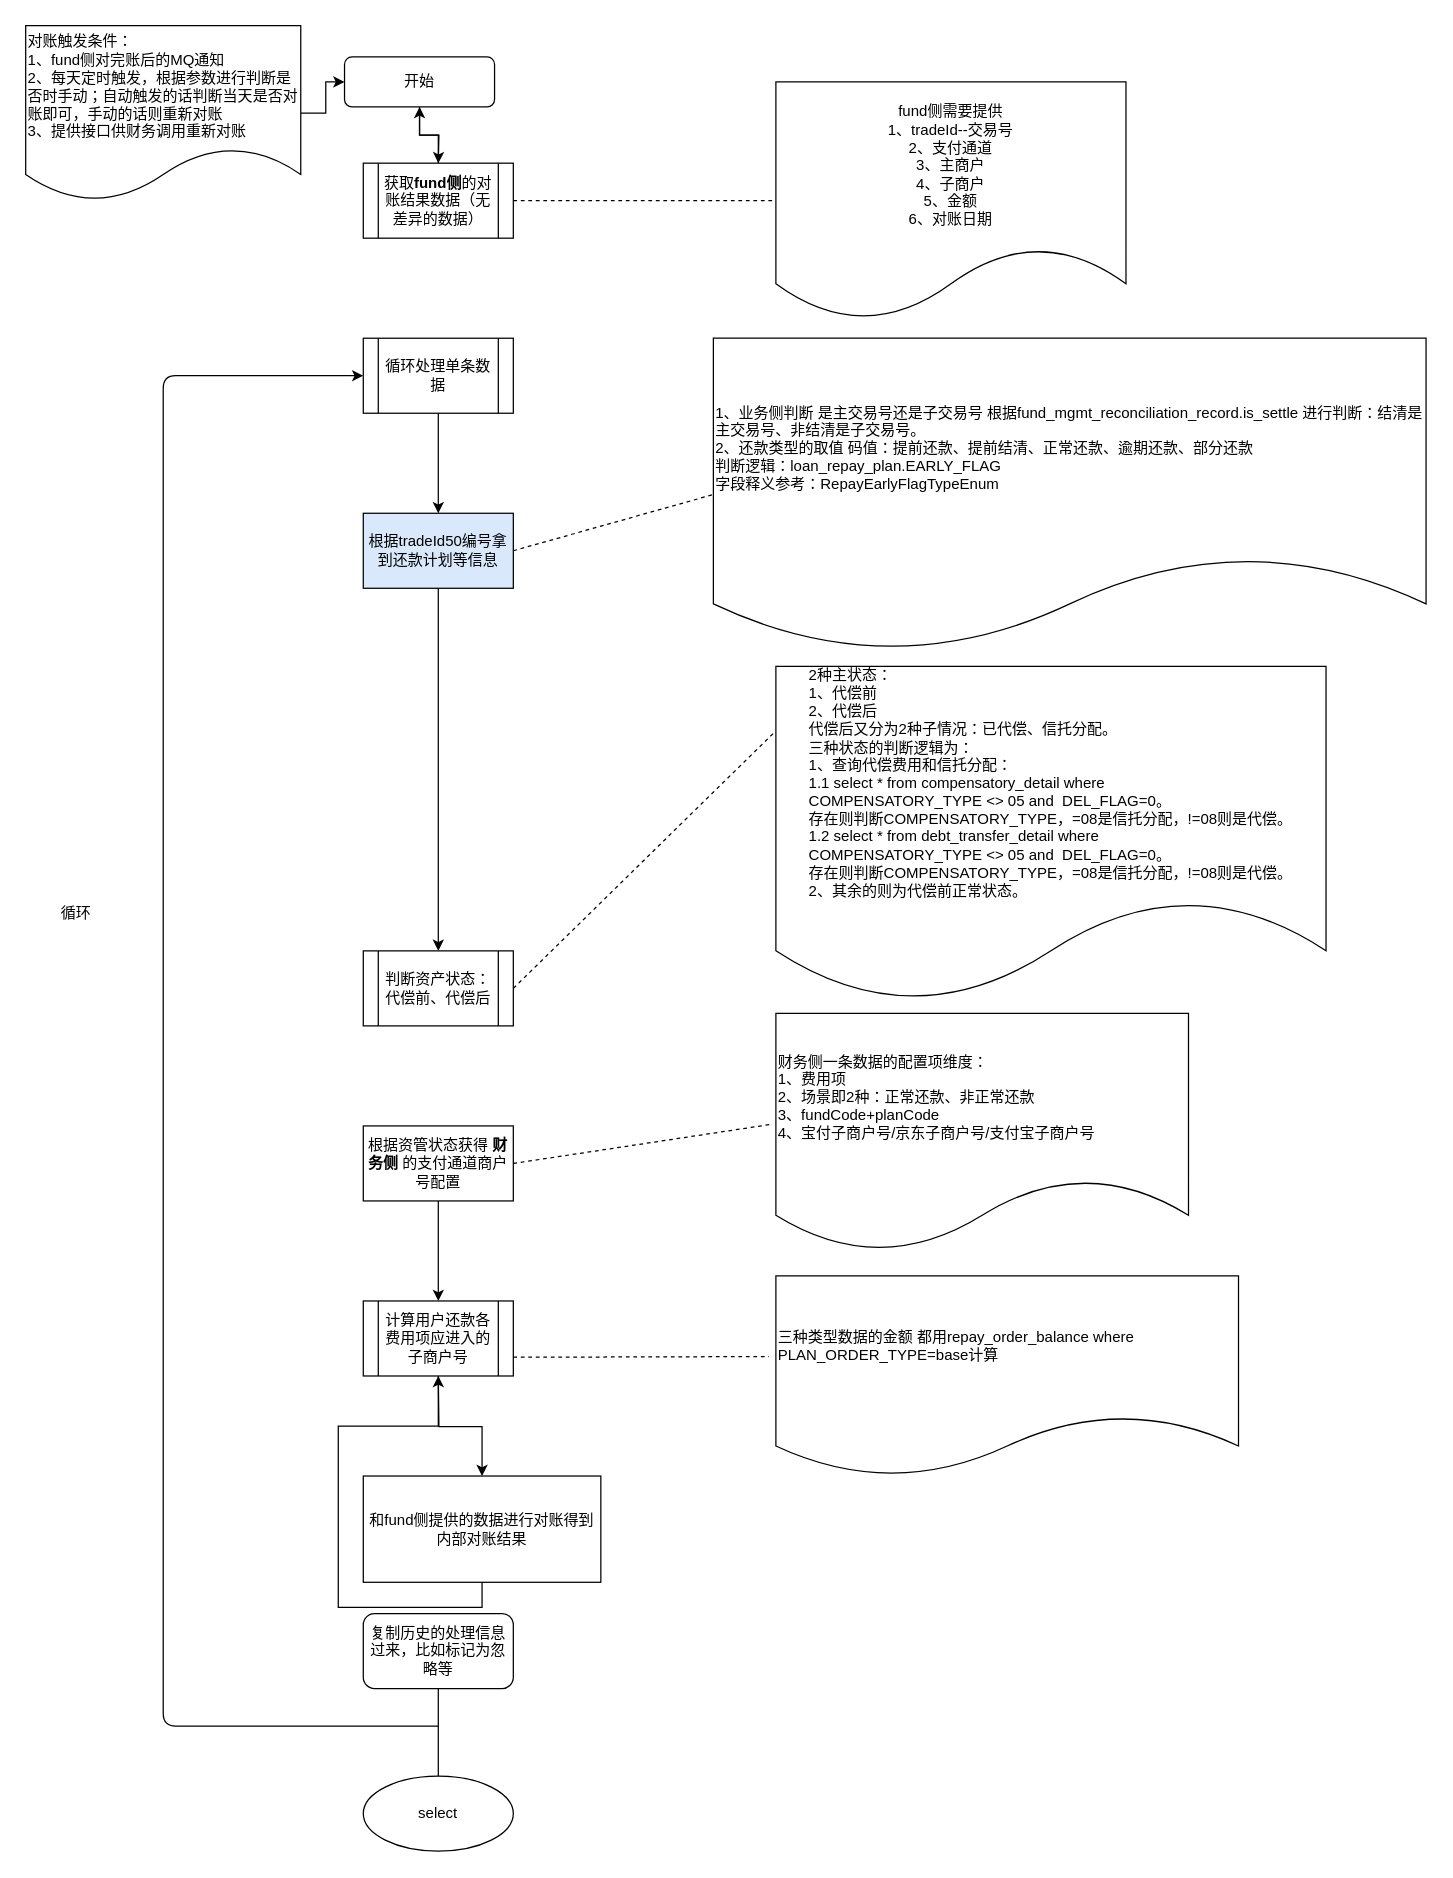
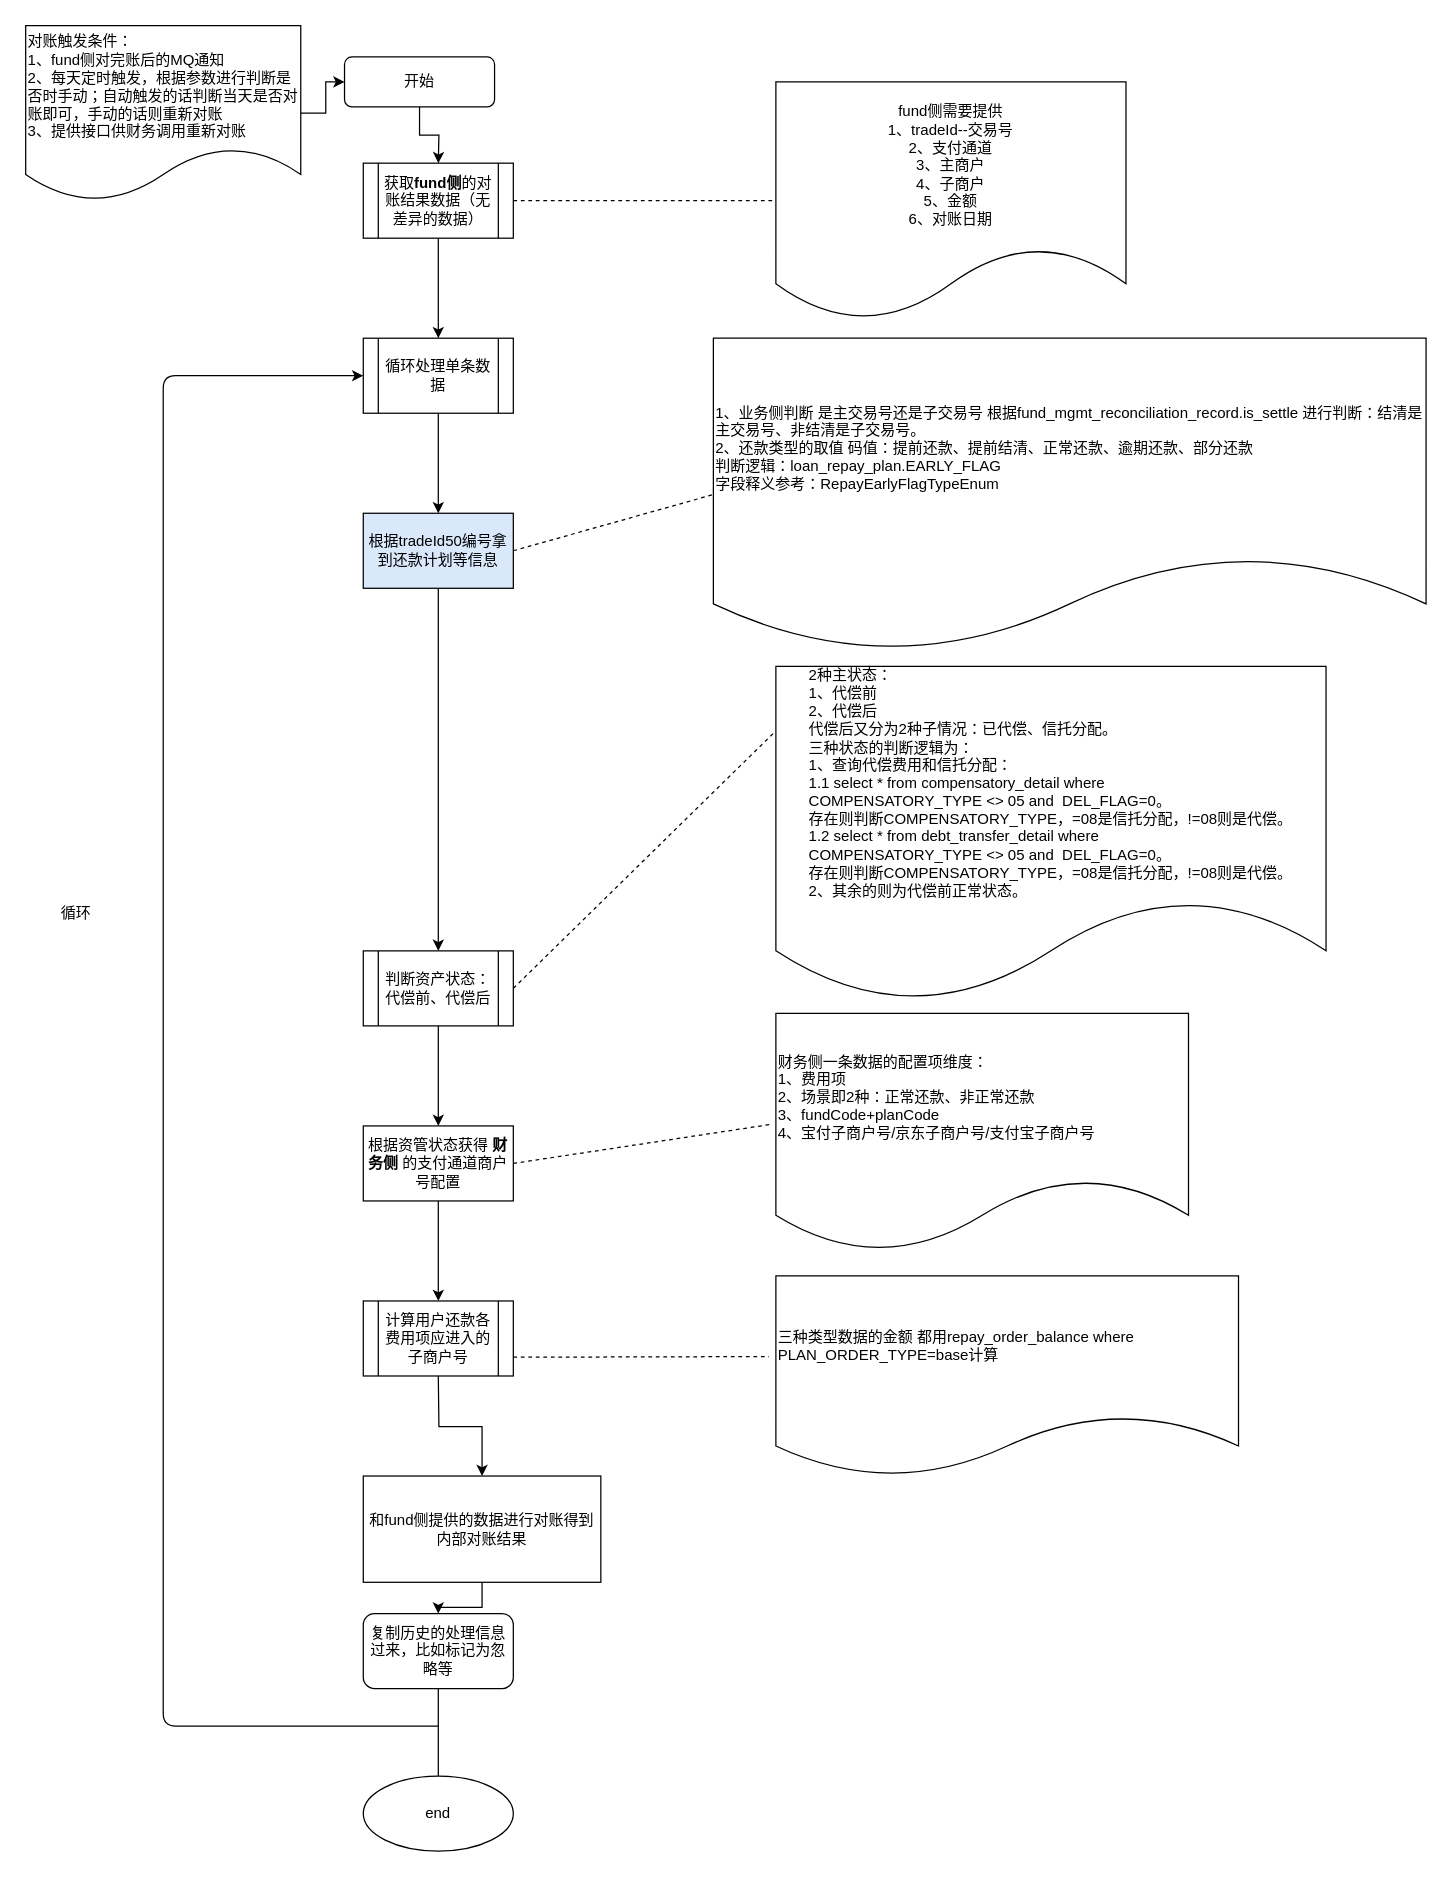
edge "获取fund侧的对账结果数据（无差异的数据）" -> "开始": now "获取fund侧的对账结果数据（无差异的数据）" -> "循环处理单条数据"
edge "判断资产状态：代偿前、代偿后" -> "根据资管状态获得 财务侧 的支付通道商户号配置": added
edge "和fund侧提供的数据进行对账得到内部对账结果" -> "计算用户还款各费用项应进入的子商户号": now "和fund侧提供的数据进行对账得到内部对账结果" -> "复制历史的处理信息过来，比如标记为忽略等"
node "select": label "select" -> "end"
